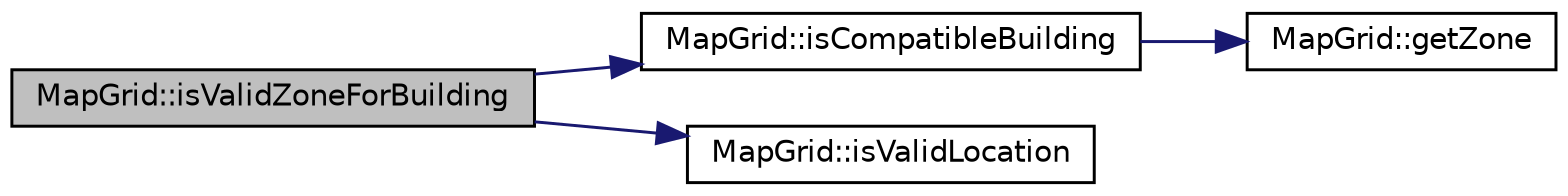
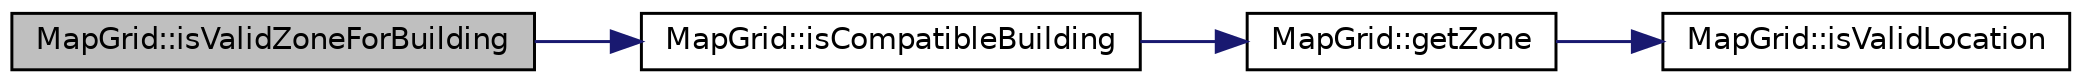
edge "MapGrid::isValidZoneForBuilding" -> "MapGrid::isValidLocation": now "MapGrid::getZone" -> "MapGrid::isValidLocation"
